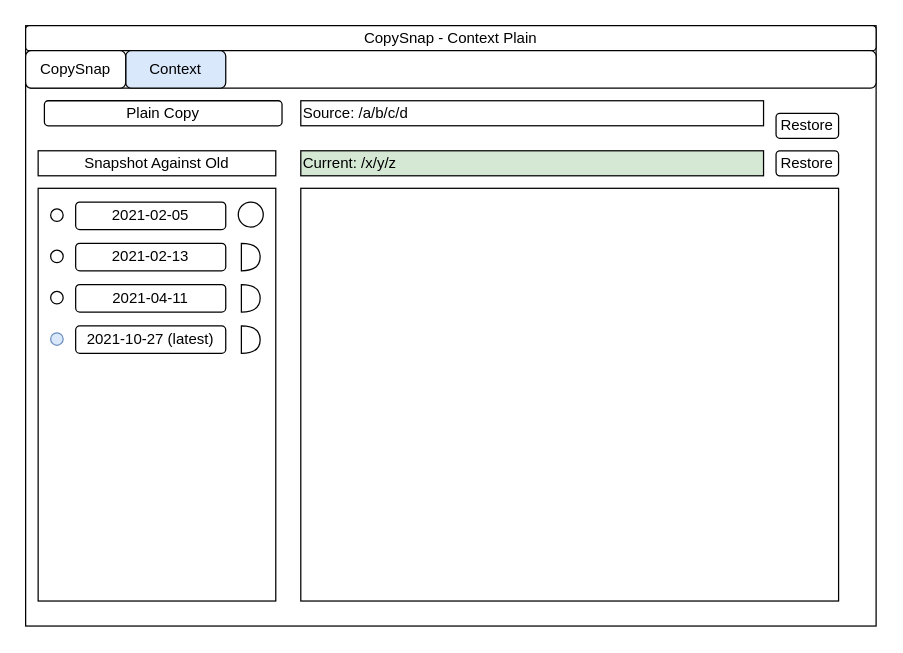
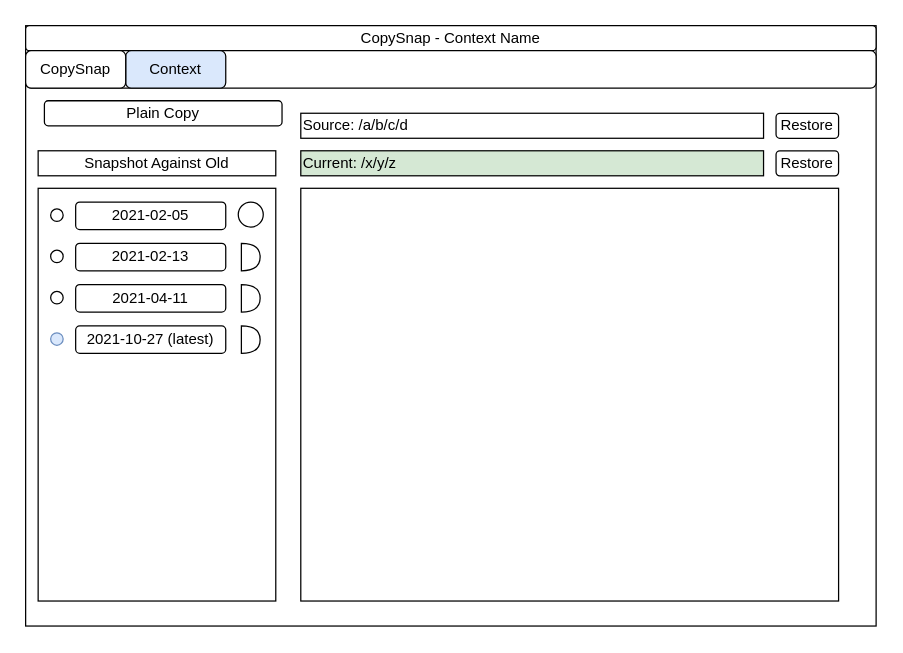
node "CopySnap - Context Plain": label "CopySnap - Context Plain" -> "CopySnap - Context Name"
node "Source: /a/b/c/d": moved (532, 113) -> (532, 126)
